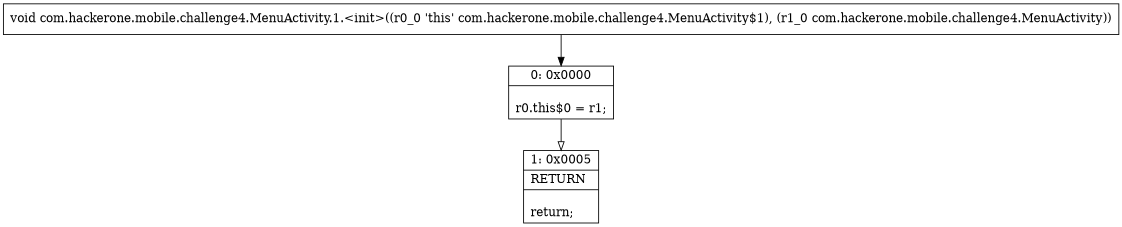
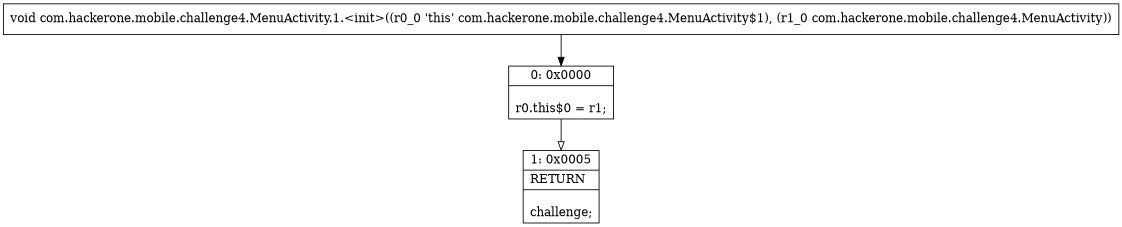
node "1: 0x0005": text "return;" -> "challenge;"
